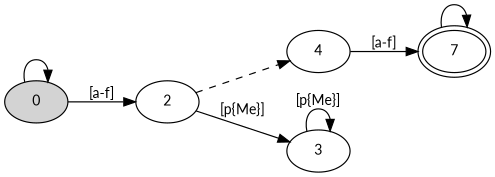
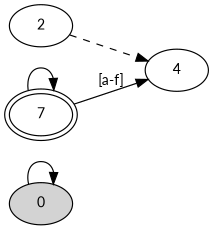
edge "4" -> "7": reversed
edge "0" -> "2": removed, label "[a-f]"
node "3": removed
